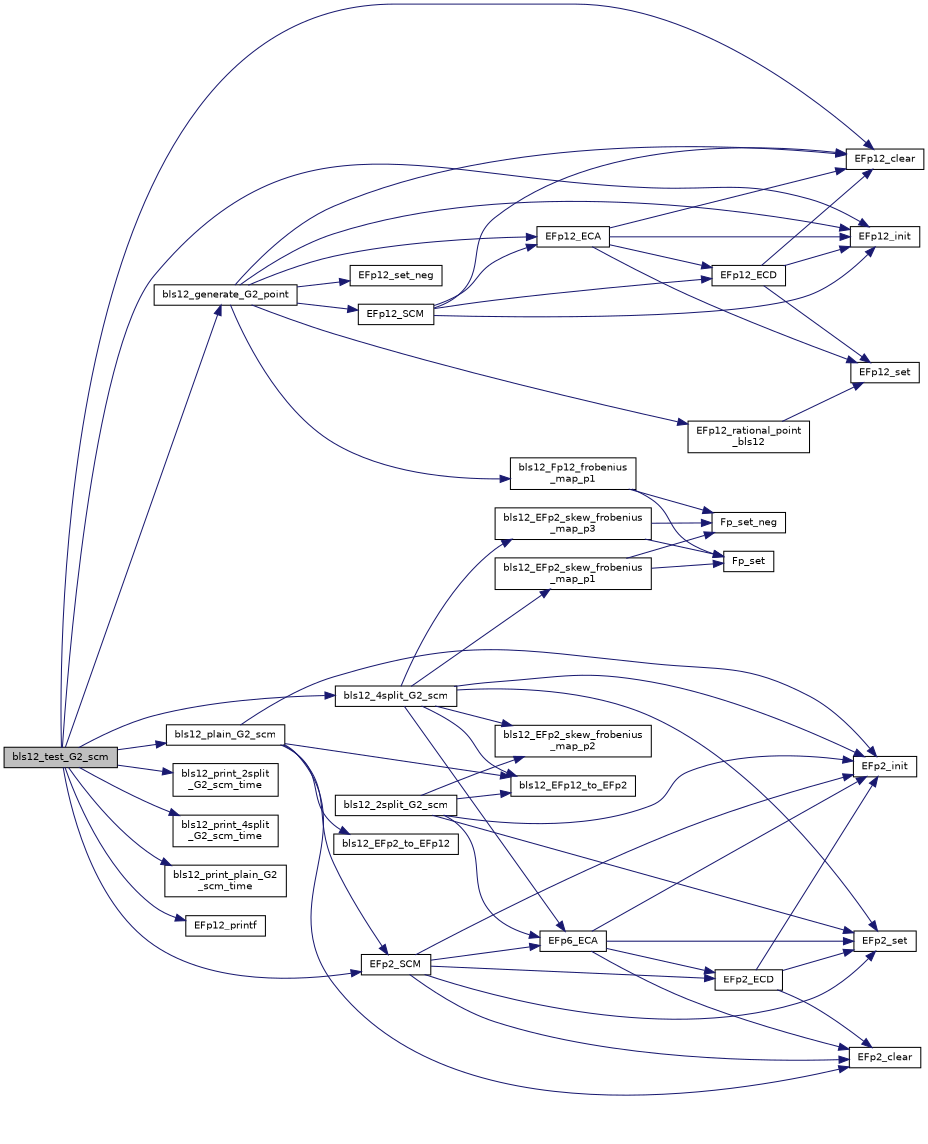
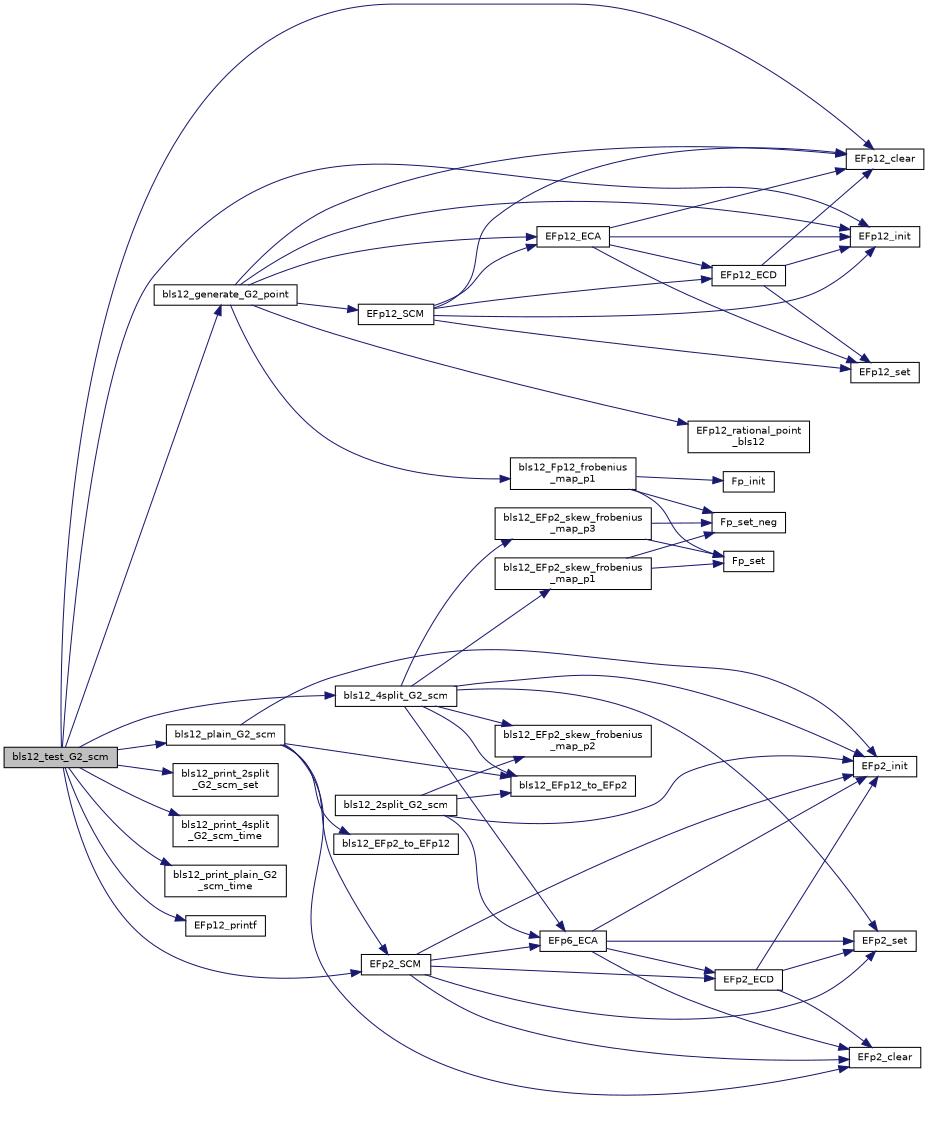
node "EFp12_set_neg": removed
edge "EFp12_rational_point _bls12" -> "EFp12_set": now "EFp12_SCM" -> "EFp12_set"
node "Fp_init": added
node "bls12_print_2split _G2_scm_time": label "bls12_print_2split _G2_scm_time" -> "bls12_print_2split _G2_scm_set"
edge "bls12_2split_G2_scm" -> "EFp2_set": removed
